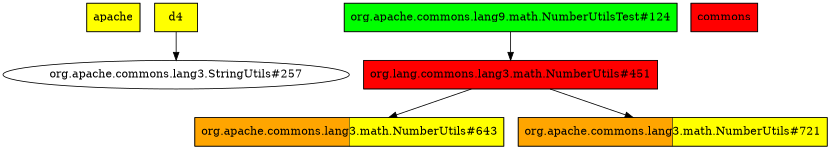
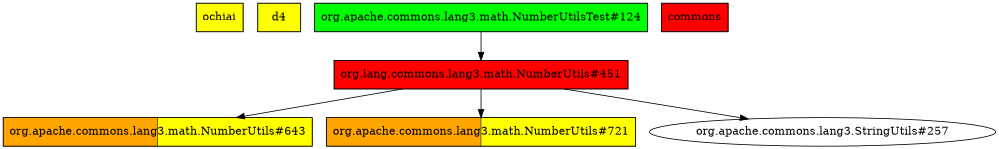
node "apache": label "apache" -> "ochiai"
node "org.apache.commons.lang9.math.NumberUtilsTest#124": label "org.apache.commons.lang9.math.NumberUtilsTest#124" -> "org.apache.commons.lang3.math.NumberUtilsTest#124"
edge "d4" -> "org.apache.commons.lang3.StringUtils#257": now "org.lang.commons.lang3.math.NumberUtils#451" -> "org.apache.commons.lang3.StringUtils#257"
